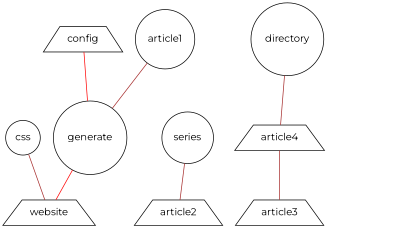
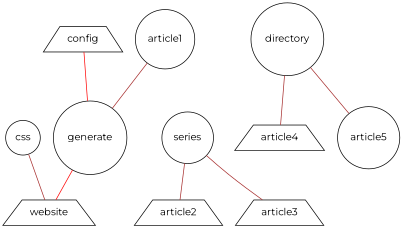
node "article5": added
edge "article4" -- "article3": now "series" -- "article3"
